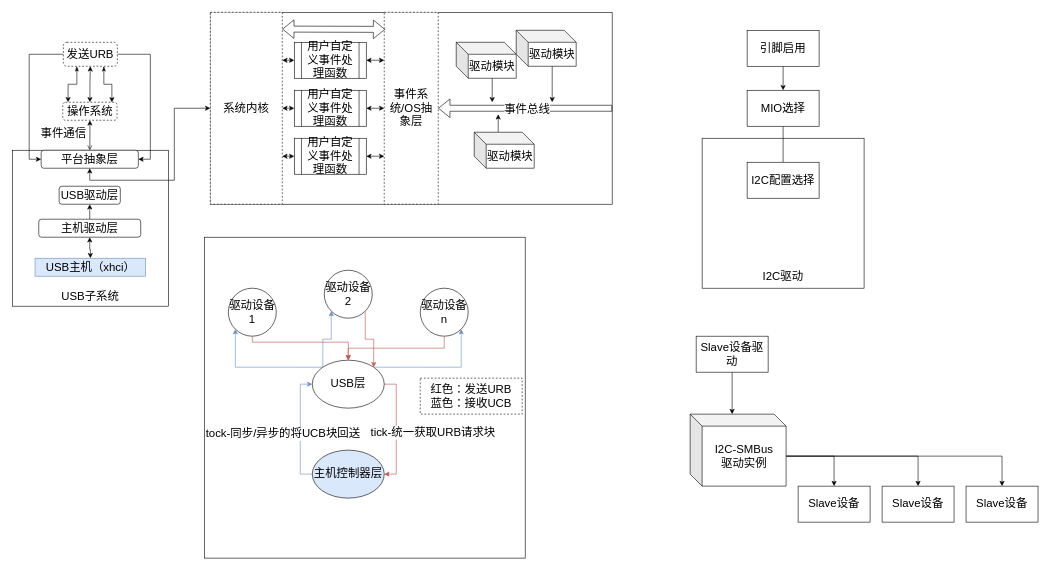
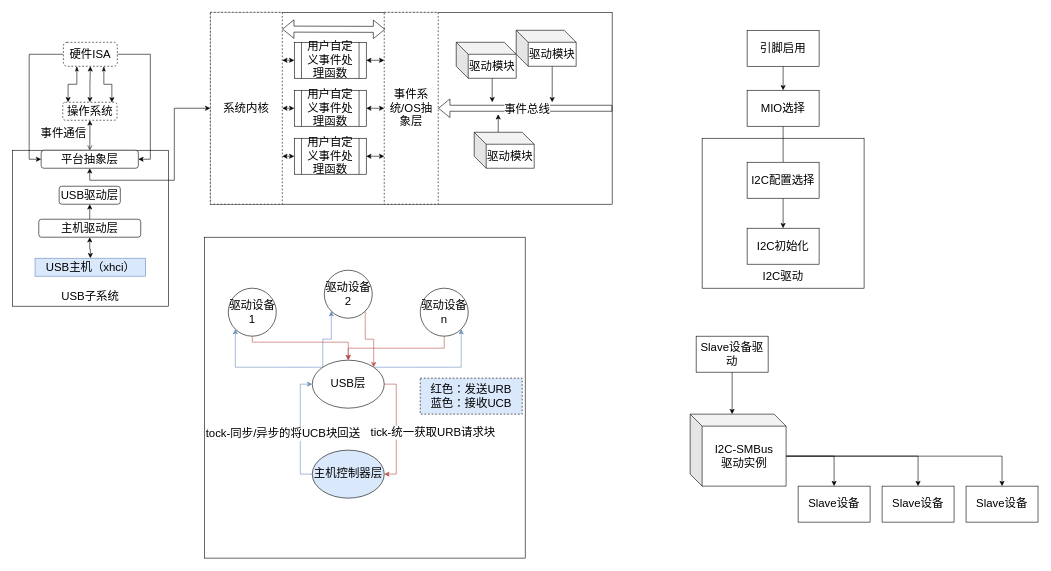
node "发送URB": label "发送URB" -> "硬件ISA"
edge "I2C配置选择" -> "I2C初始化": added
node "I2C初始化": added
node "红色：发送URB 蓝色：接收UCB": fillcolor #ffffff -> #dae8fc
